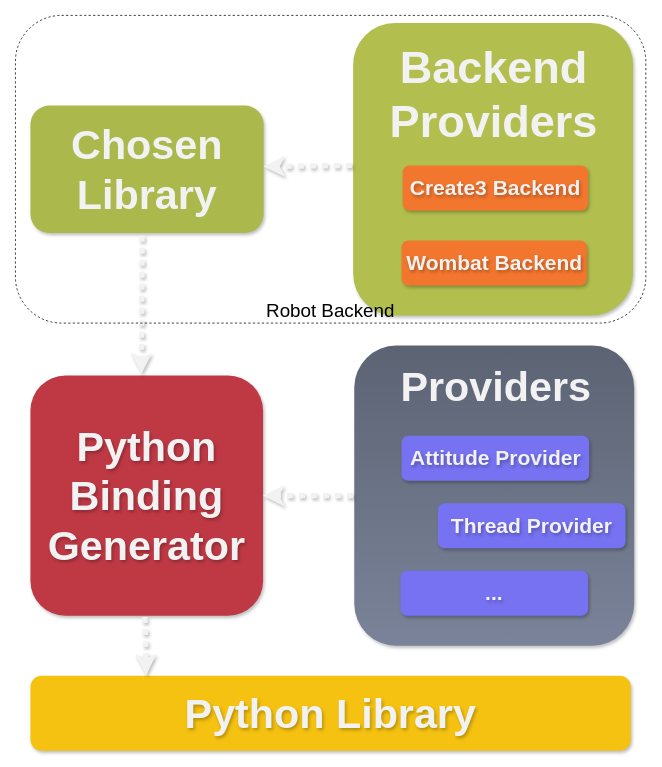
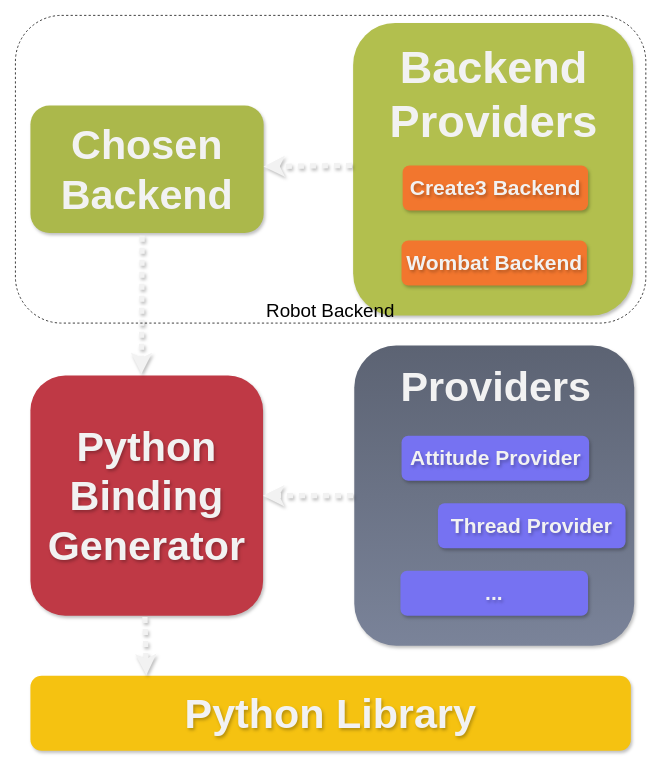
node "Chosen Library": label "Chosen Library" -> "Chosen Backend"
